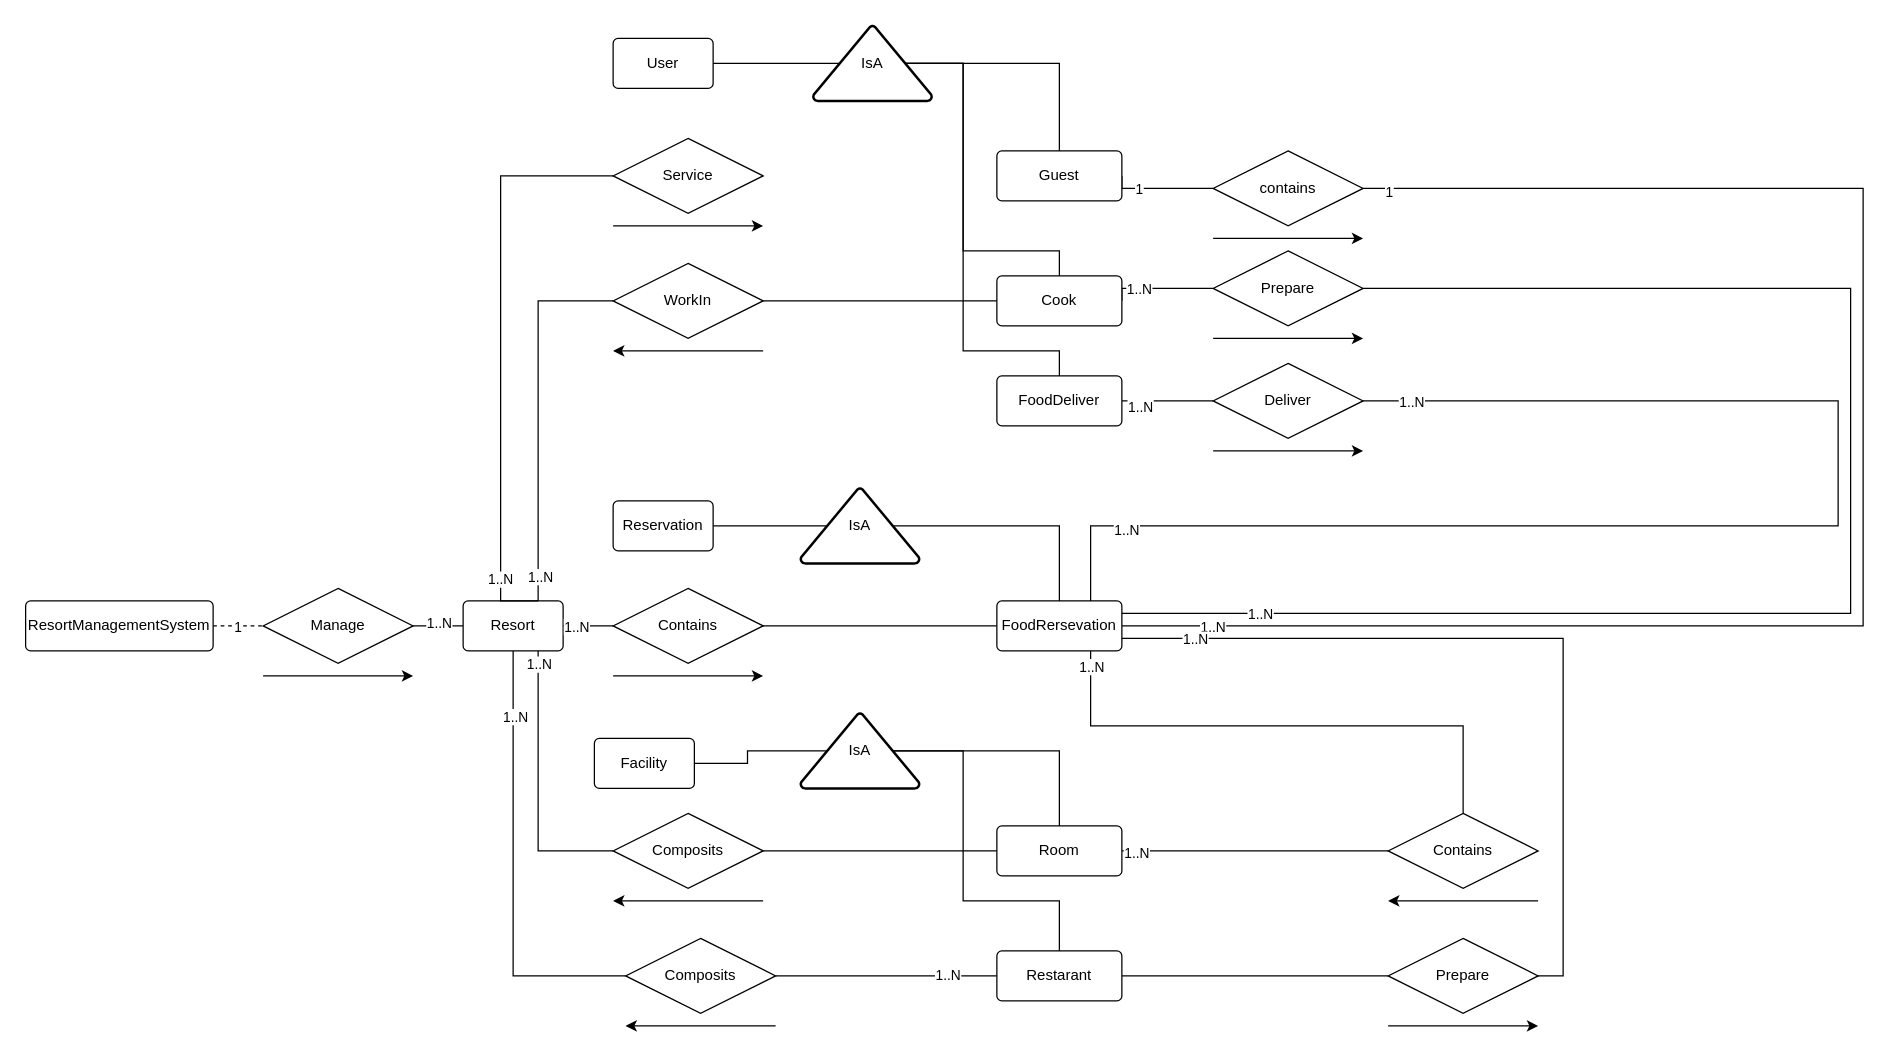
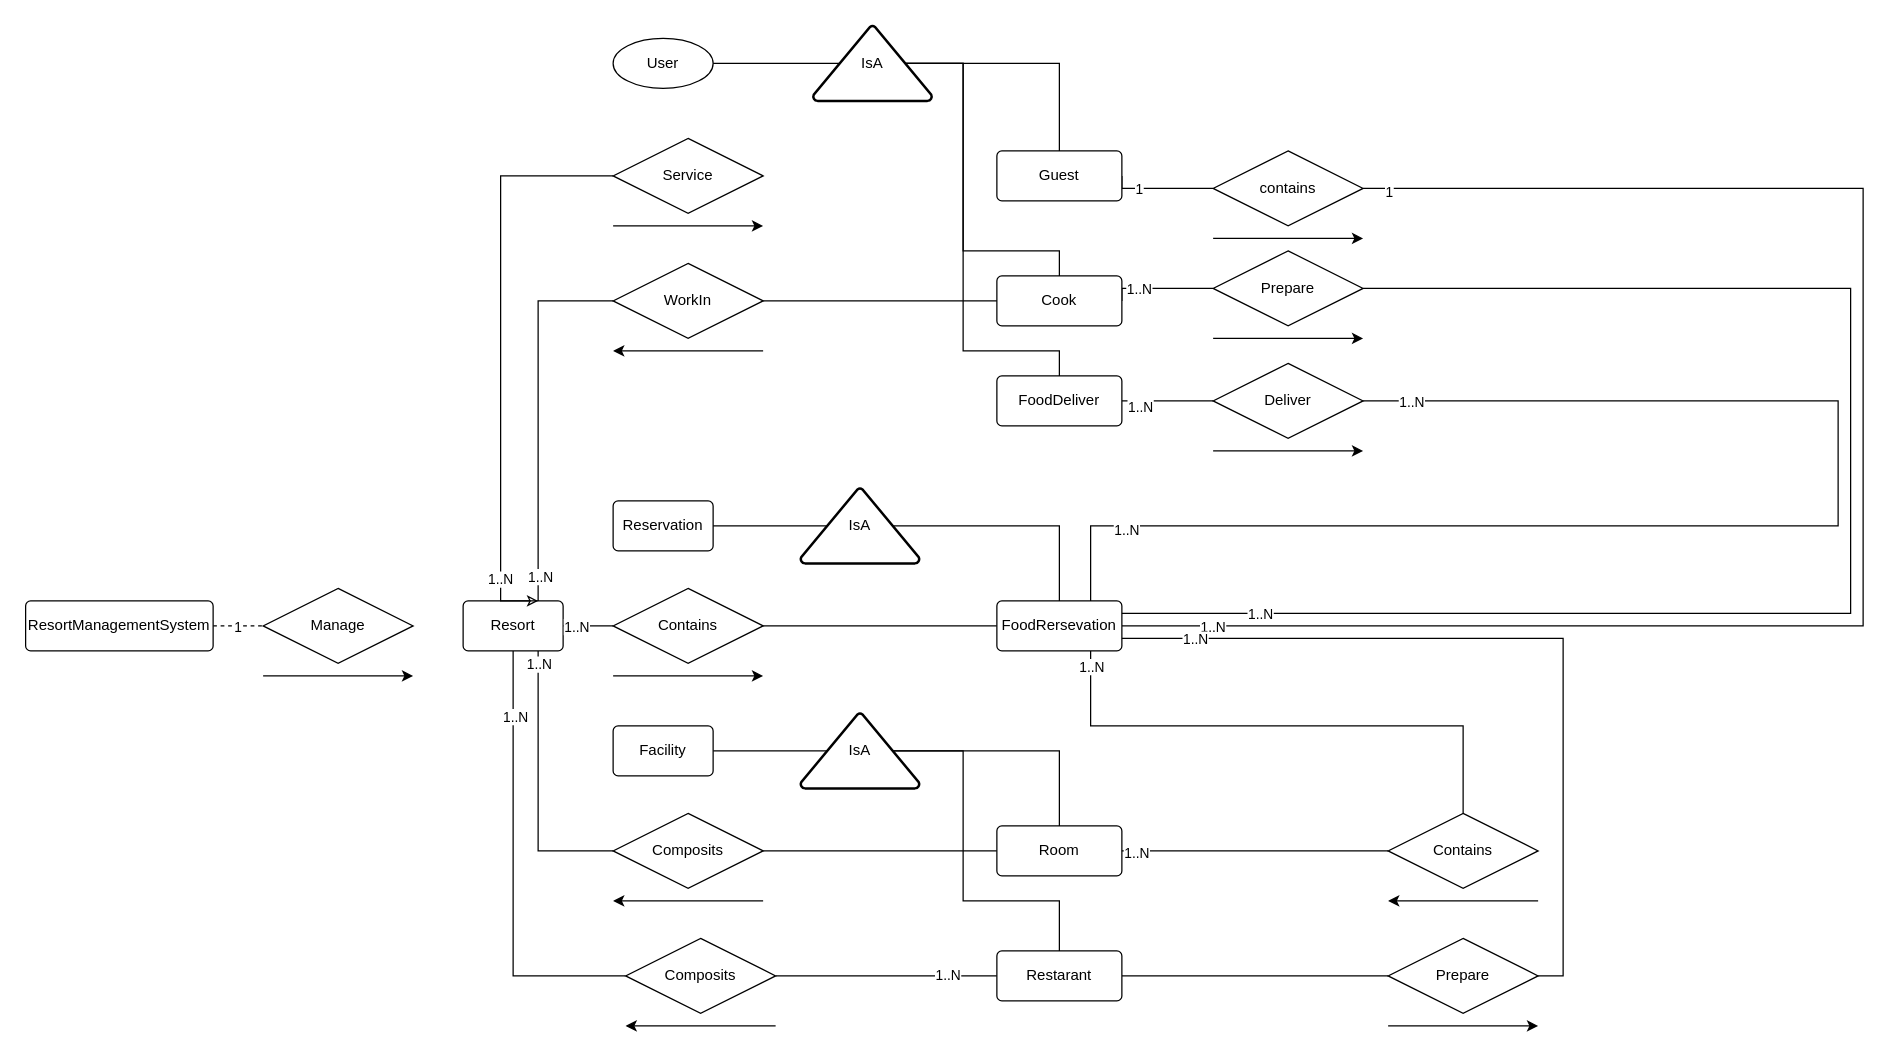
node "User": shape rounded rectangle -> ellipse
edge "Service" -- "Resort": arrowhead none -> classic
edge "Manage" -- "Resort": removed, label "1..N"
node "Facility": moved (644, 763) -> (663, 751)
